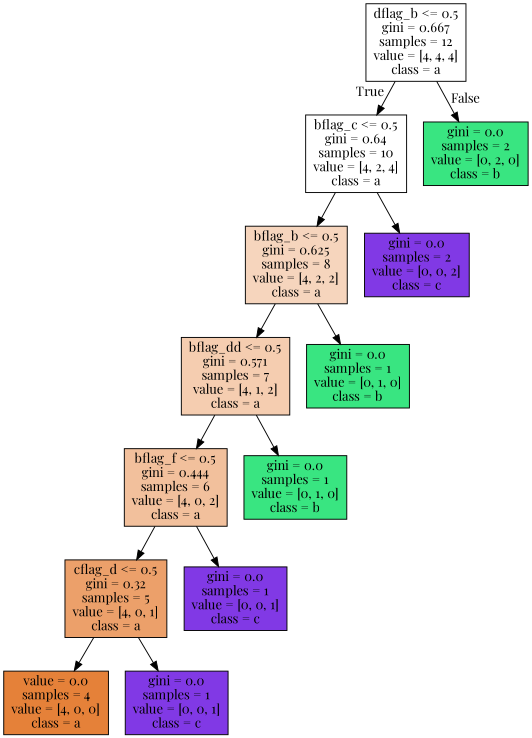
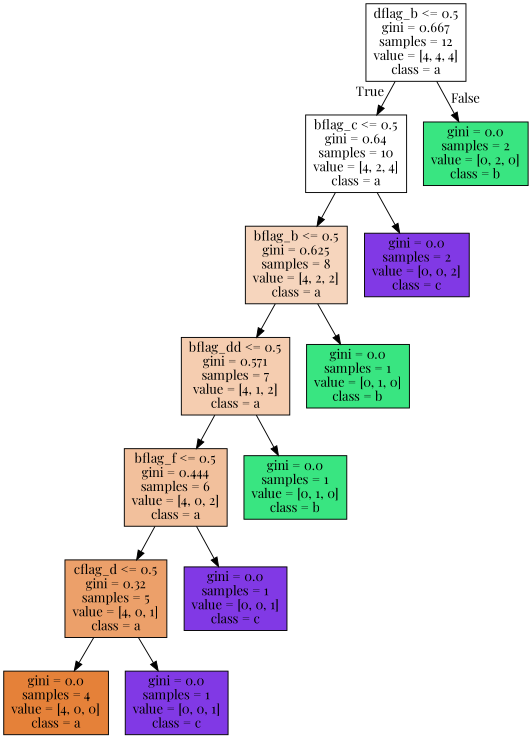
node "value = 0.0 samples = 4 value = [4, 0, 0] class = a": label "value = 0.0 samples = 4 value = [4, 0, 0] class = a" -> "gini = 0.0 samples = 4 value = [4, 0, 0] class = a"
